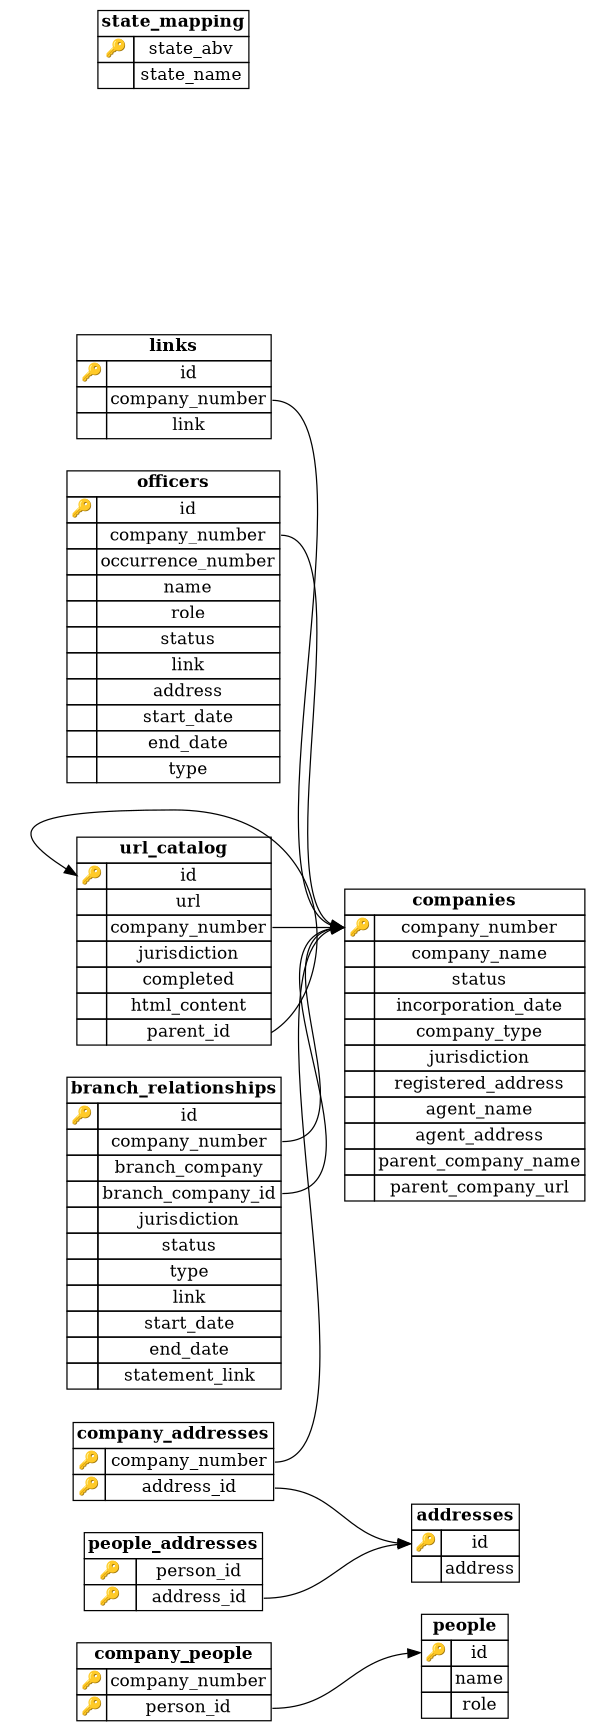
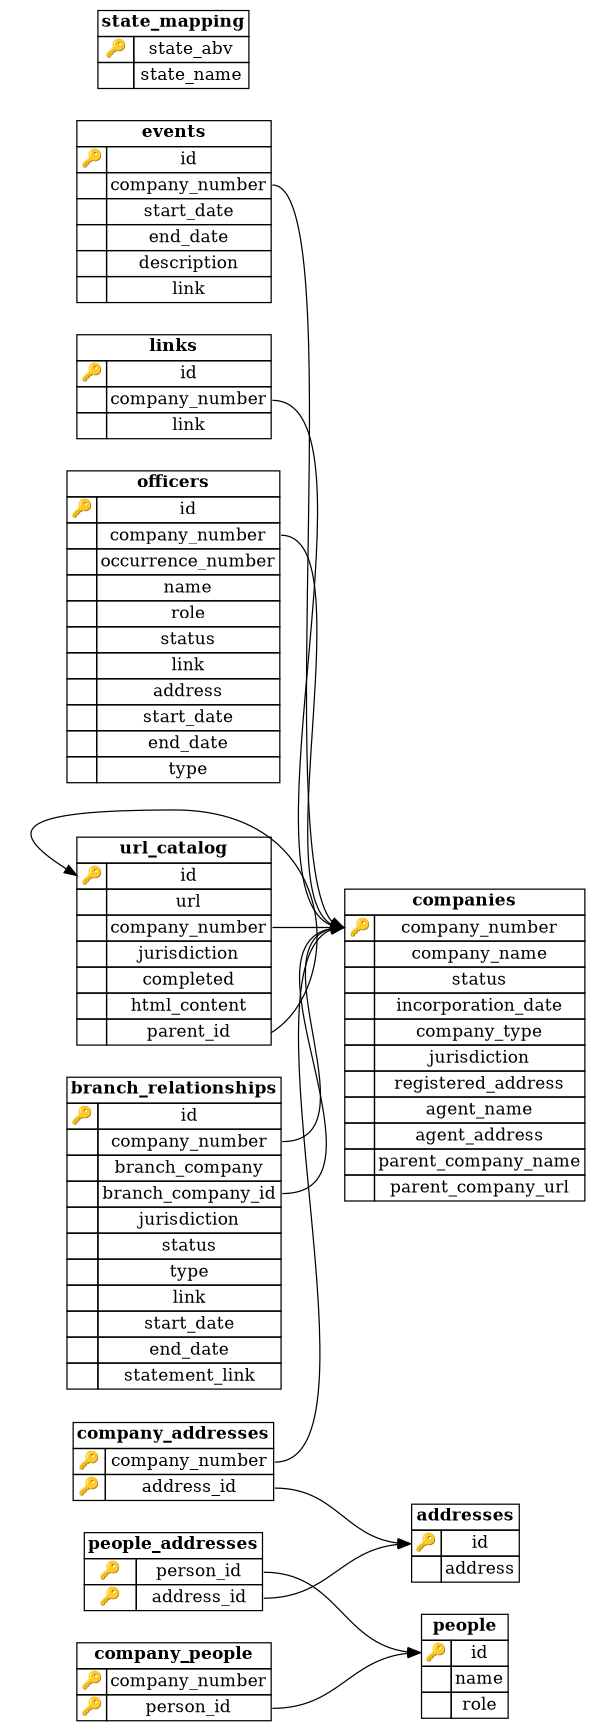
node "events": added
edge "people_addresses" -> "people": added
